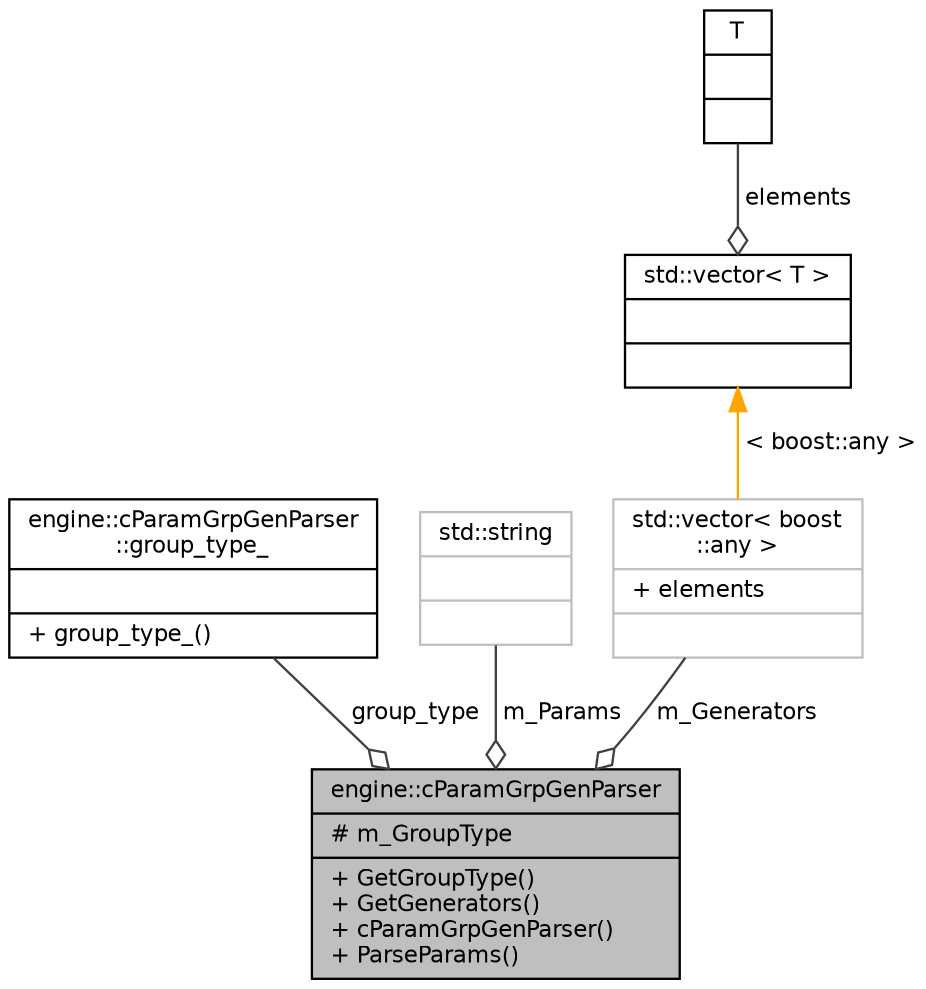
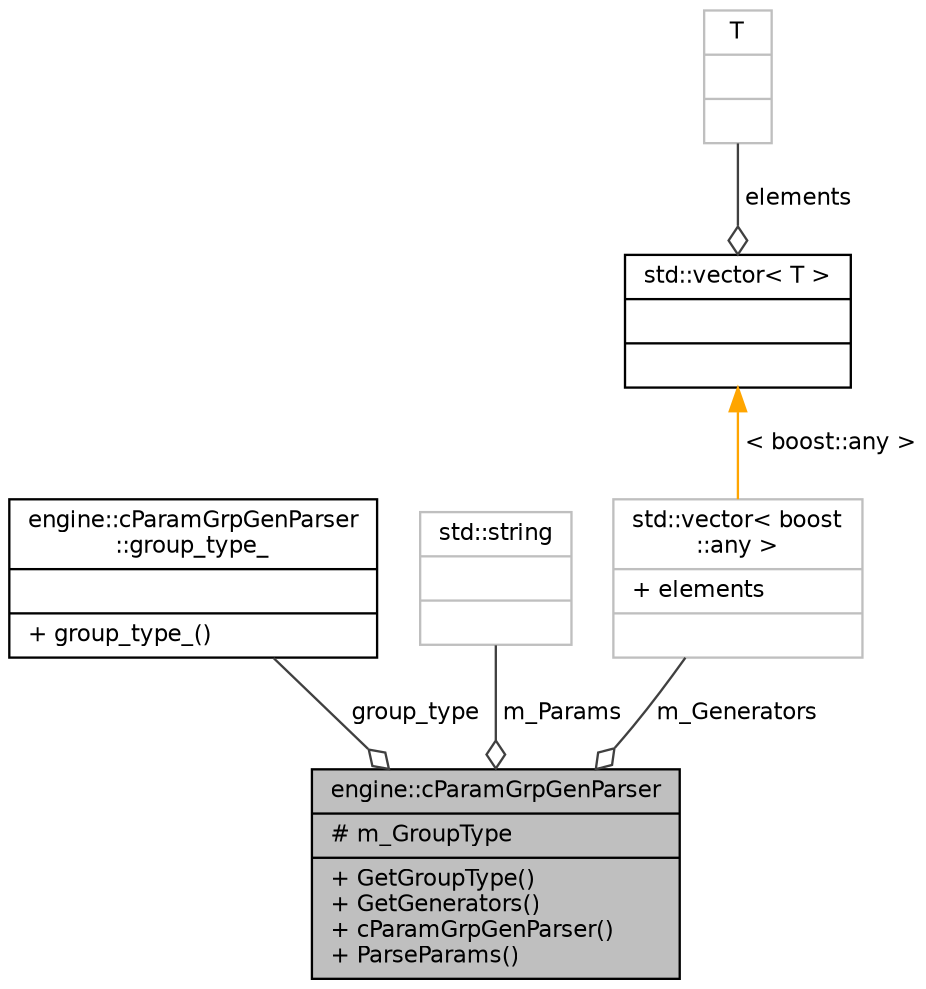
node "T": color black -> grey75
